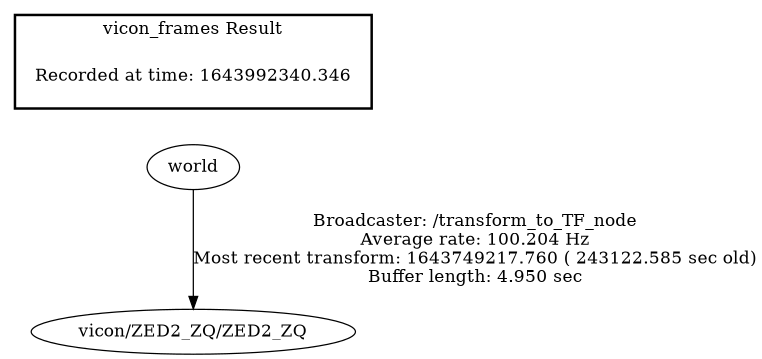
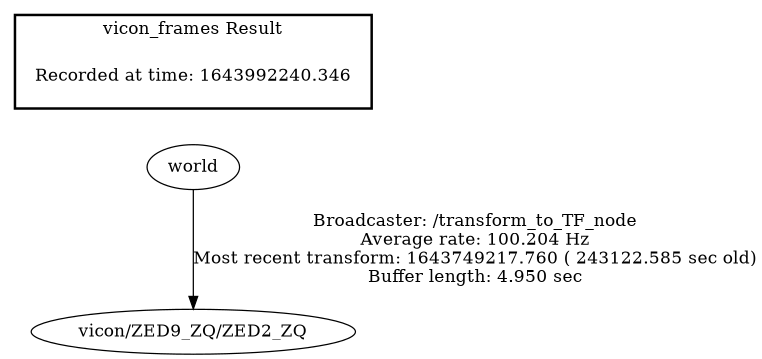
node "Recorded at time: 1643992340.346": label "Recorded at time: 1643992340.346" -> "Recorded at time: 1643992240.346"
node "vicon/ZED2_ZQ/ZED2_ZQ": label "vicon/ZED2_ZQ/ZED2_ZQ" -> "vicon/ZED9_ZQ/ZED2_ZQ"
